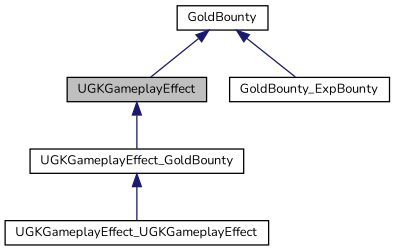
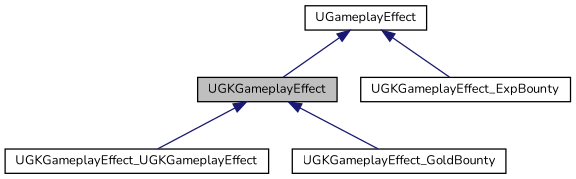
node "GoldBounty": label "GoldBounty" -> "UGameplayEffect"
node "GoldBounty_ExpBounty": label "GoldBounty_ExpBounty" -> "UGKGameplayEffect_ExpBounty"
edge "UGKGameplayEffect_UGKGameplayEffect" -> "UGKGameplayEffect_GoldBounty": now "UGKGameplayEffect_UGKGameplayEffect" -> "UGKGameplayEffect"
